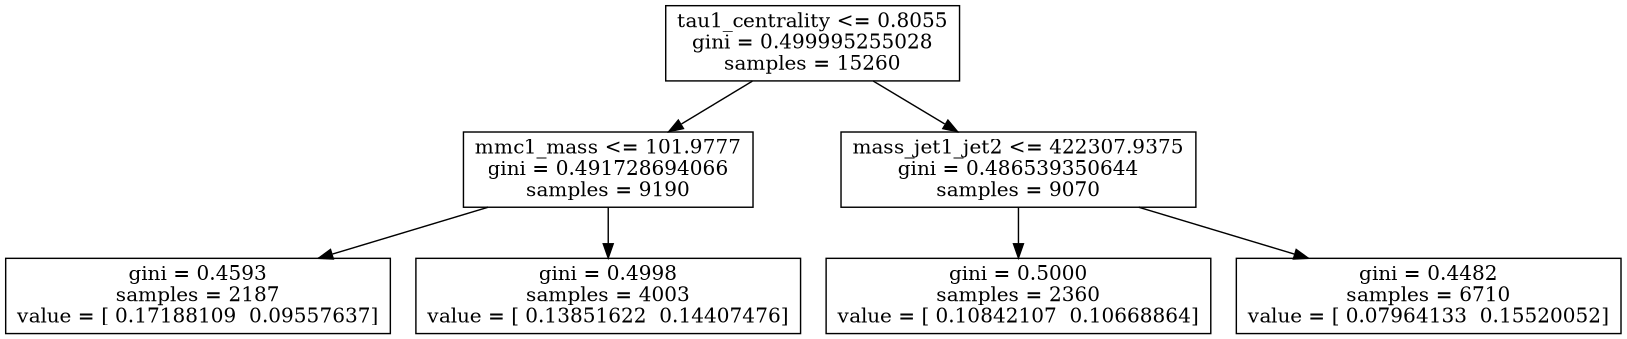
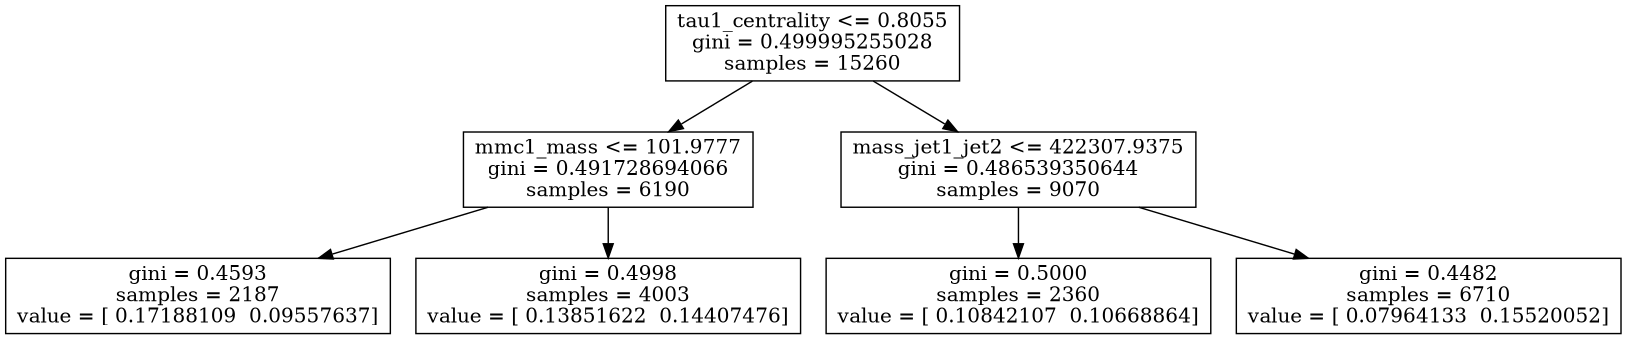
node "mmc1_mass <= 101.9777 gini = 0.491728694066 samples = 9190": label "mmc1_mass <= 101.9777 gini = 0.491728694066 samples = 9190" -> "mmc1_mass <= 101.9777 gini = 0.491728694066 samples = 6190"
